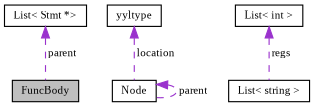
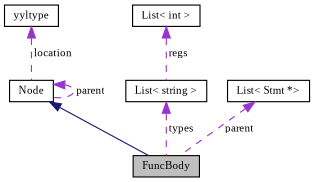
edge "FuncBody" -> "Node": added
edge "FuncBody" -> "List< string >": added, label "types"
